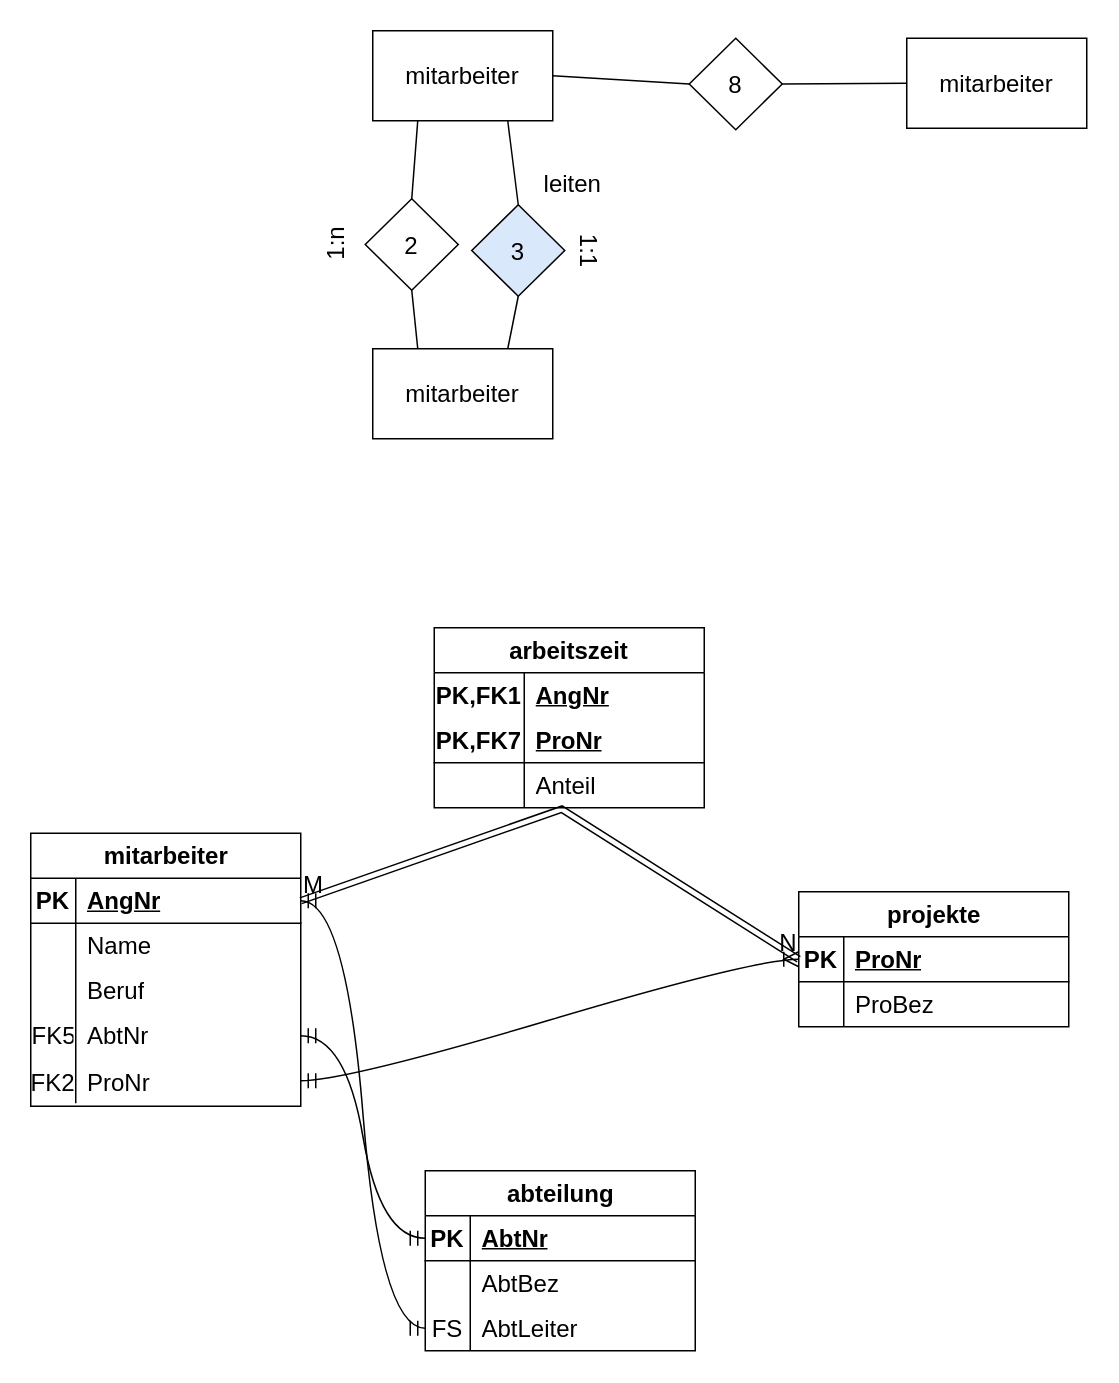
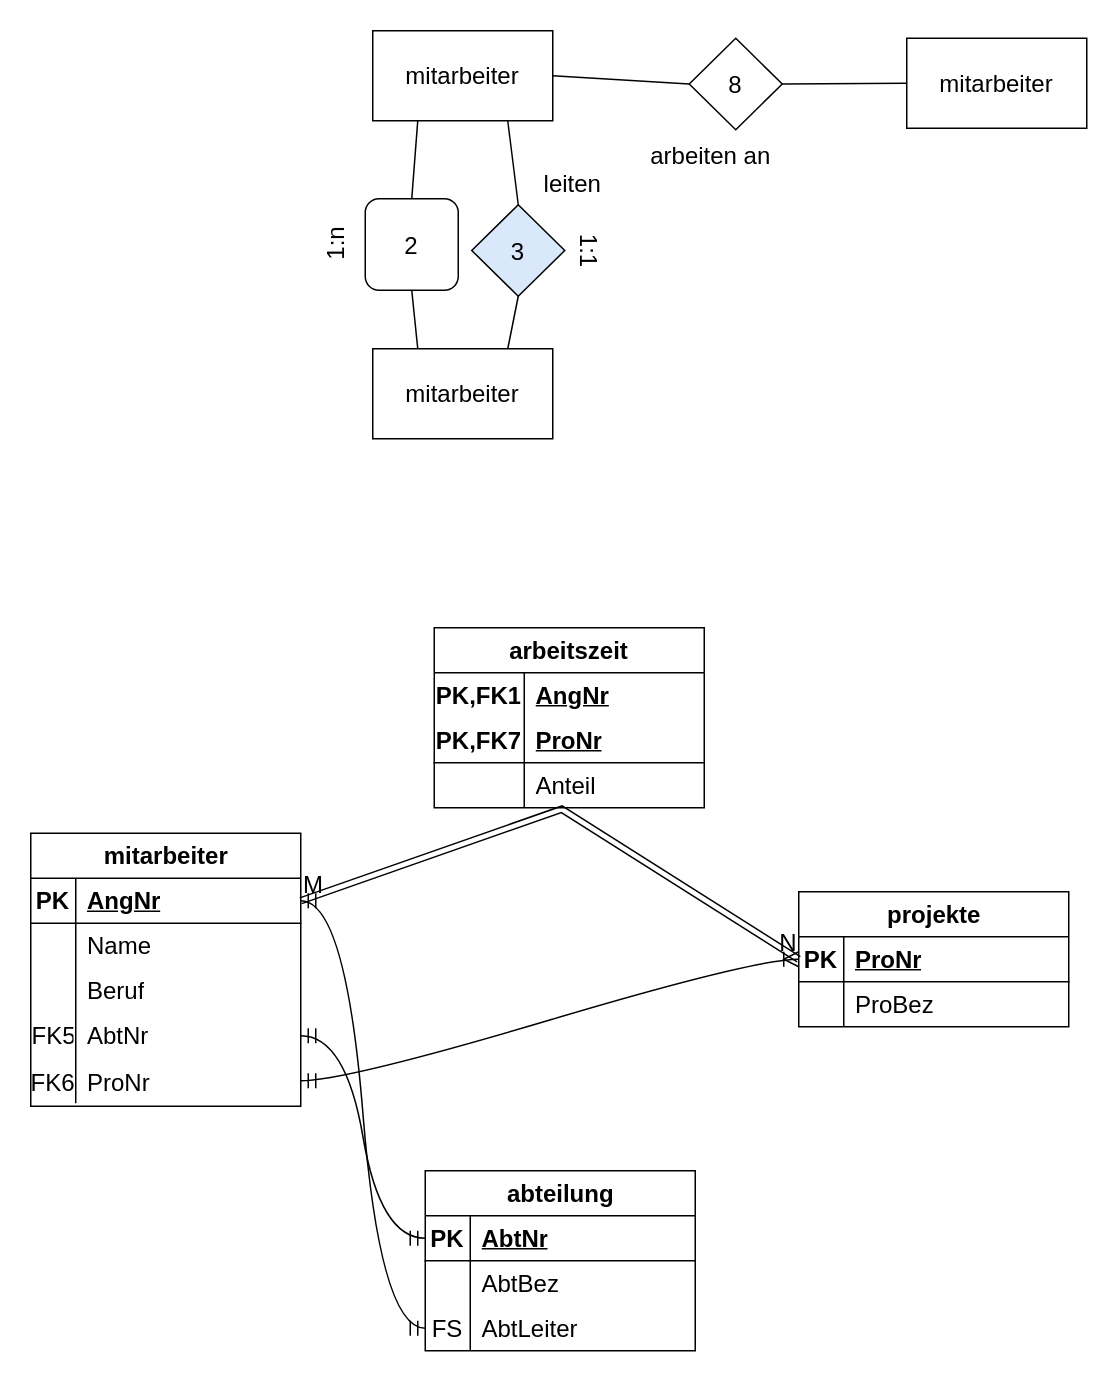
node "arbeiten an": added
node "2": shape diamond -> rounded rectangle
node "FK2": label "FK2" -> "FK6"
